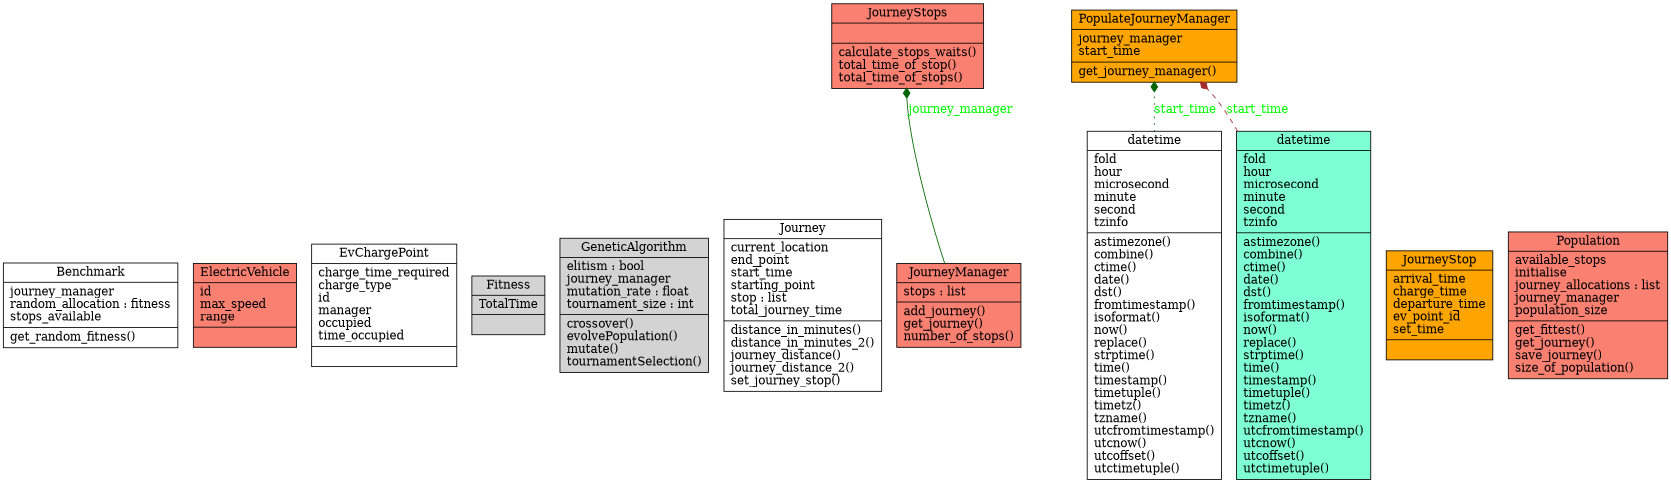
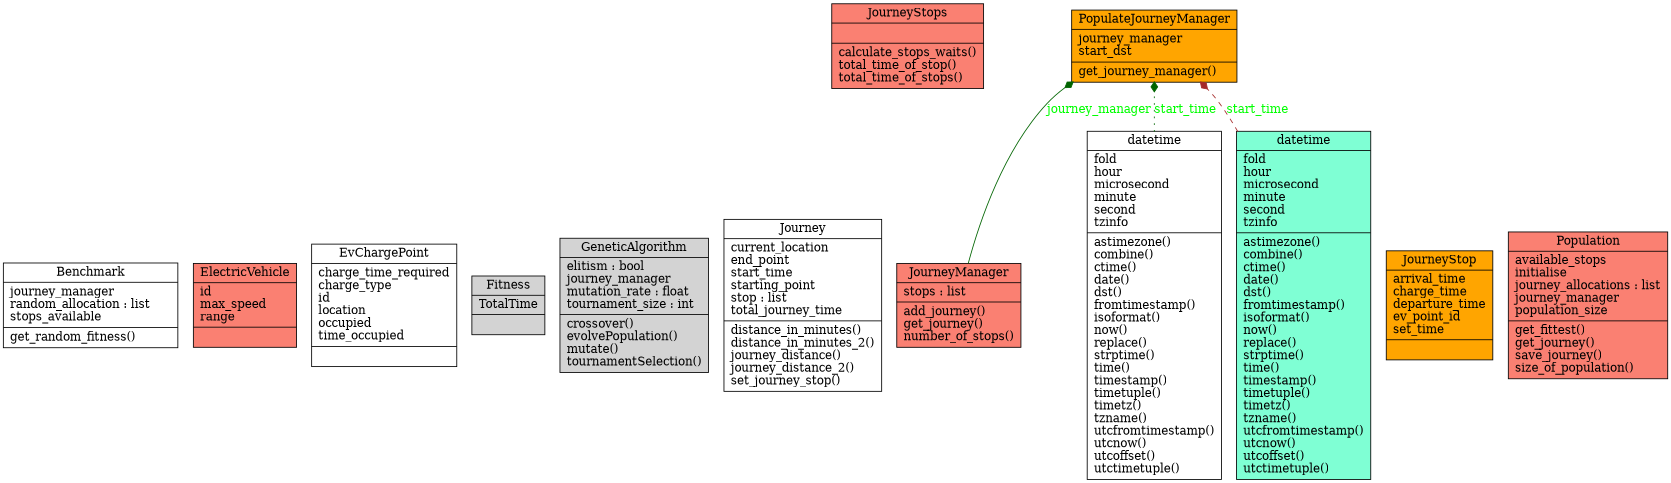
node "PopulateJourneyManager": text "start_time" -> "start_dst"
edge "JourneyManager" -> "JourneyStops": now "JourneyManager" -> "PopulateJourneyManager"
node "Benchmark": text "random_allocation : fitness" -> "random_allocation : list"
node "EvChargePoint": text "manager" -> "location"
